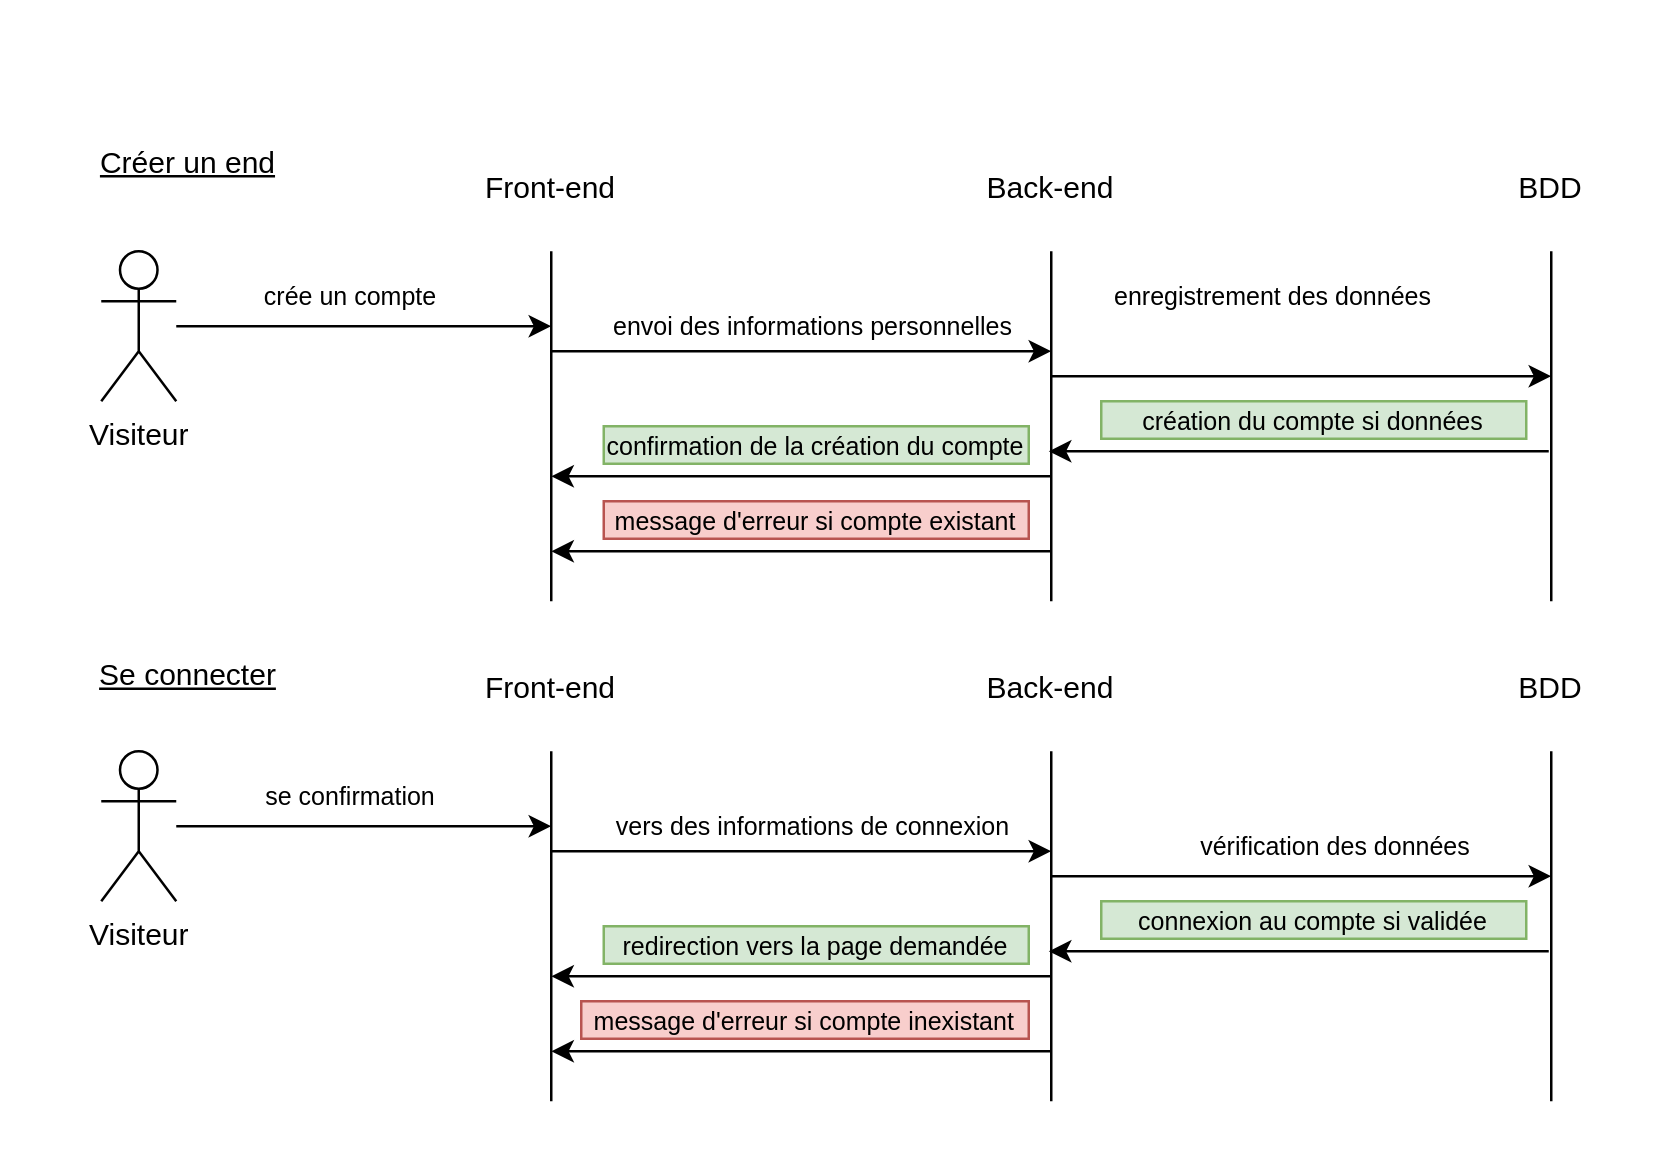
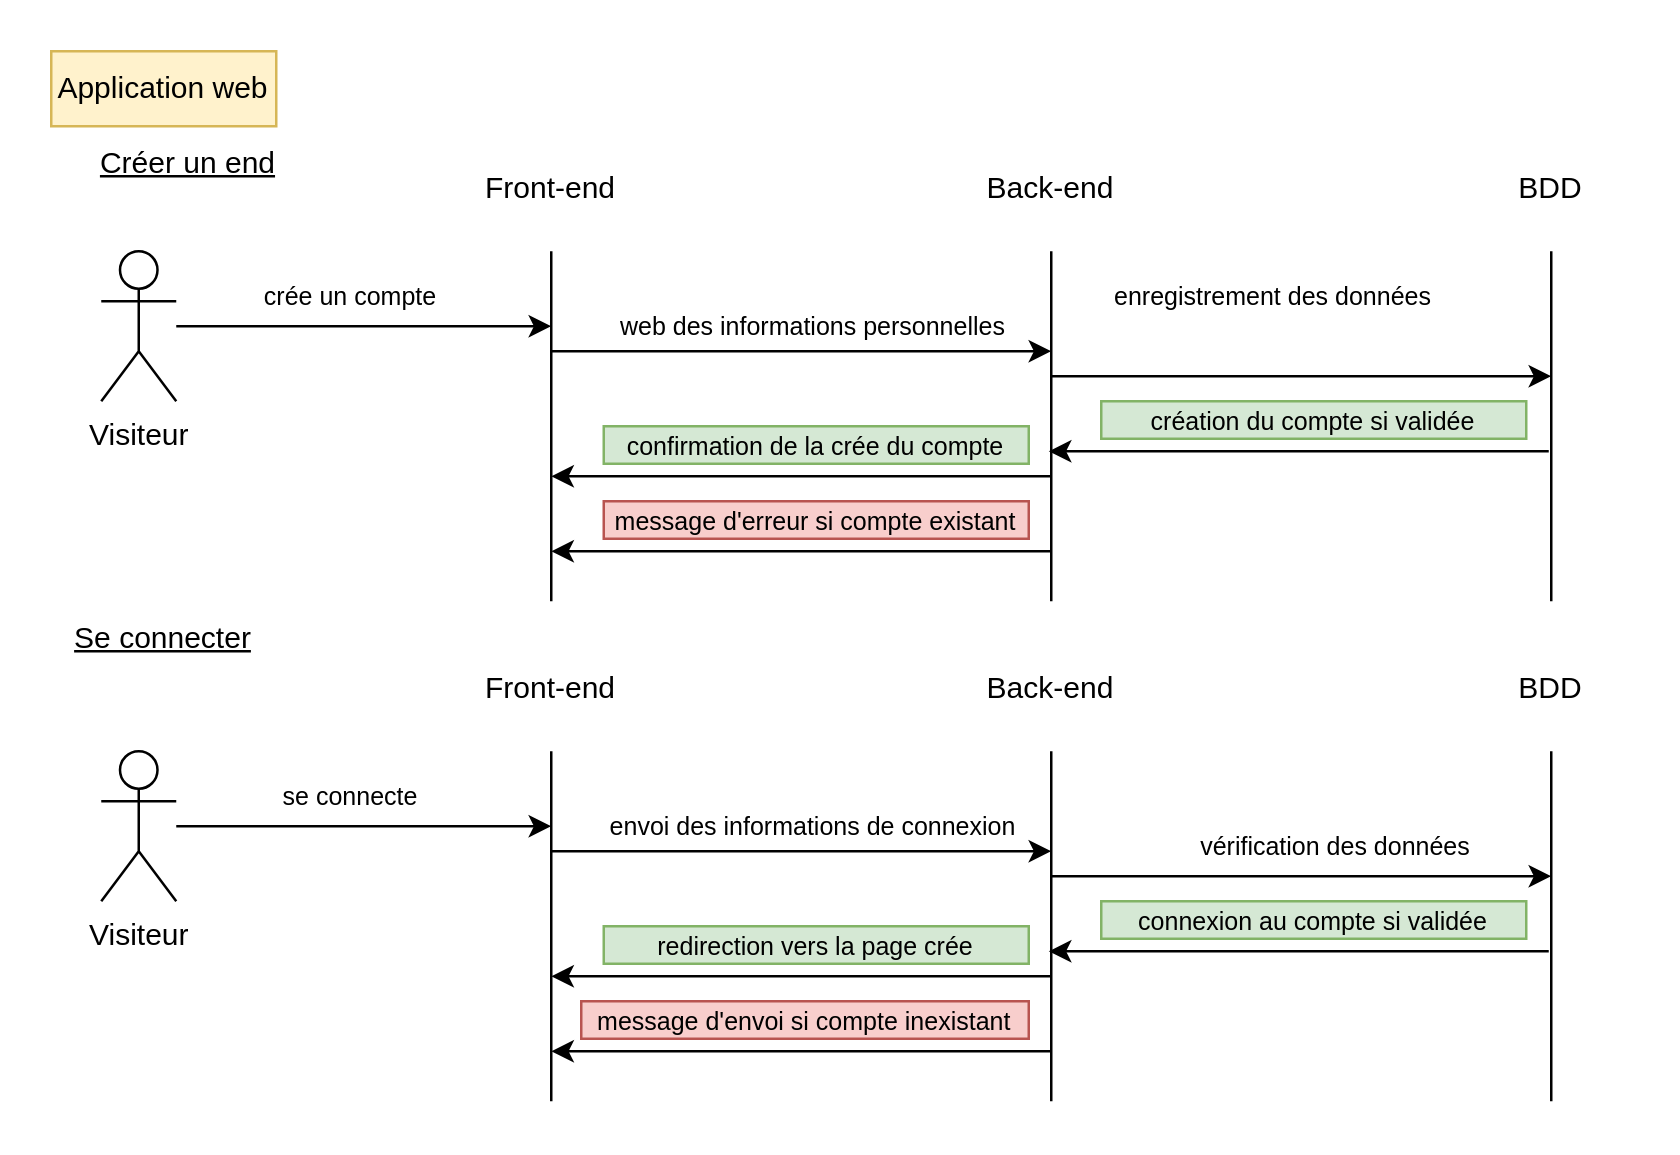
node "Application web": added
node "envoi des informations personnelles": label "envoi des informations personnelles" -> "web des informations personnelles"
node "création du compte si données": label "création du compte si données" -> "création du compte si validée"
node "confirmation de la création du compte": label "confirmation de la création du compte" -> "confirmation de la crée du compte"
node "Se connecter": moved (189, 676) -> (164, 639)
node "se confirmation": label "se confirmation" -> "se connecte"
node "vers des informations de connexion": label "vers des informations de connexion" -> "envoi des informations de connexion"
node "redirection vers la page demandée": label "redirection vers la page demandée" -> "redirection vers la page crée"
node "message d'erreur si compte inexistant": label "message d'erreur si compte inexistant" -> "message d'envoi si compte inexistant"
